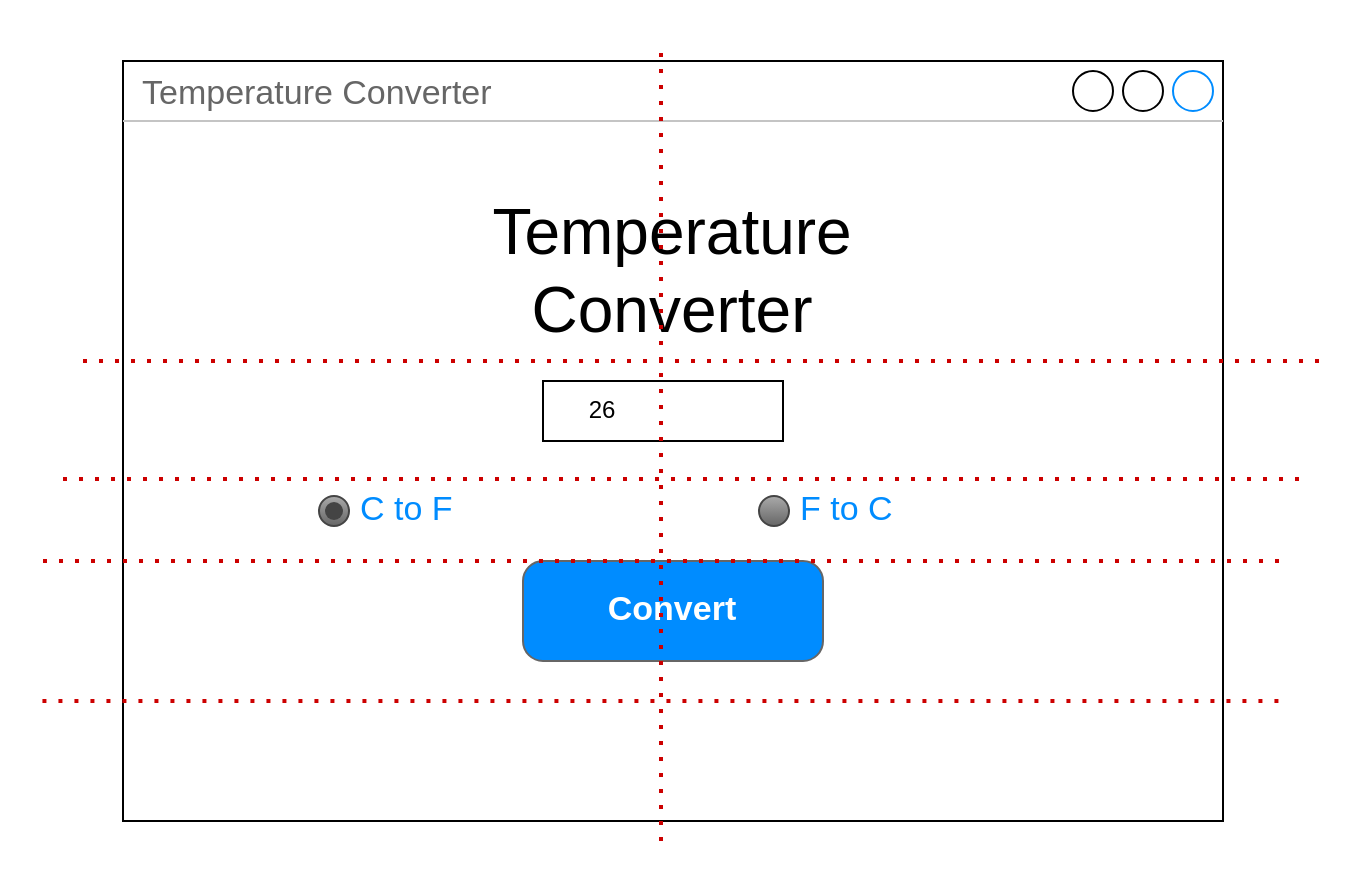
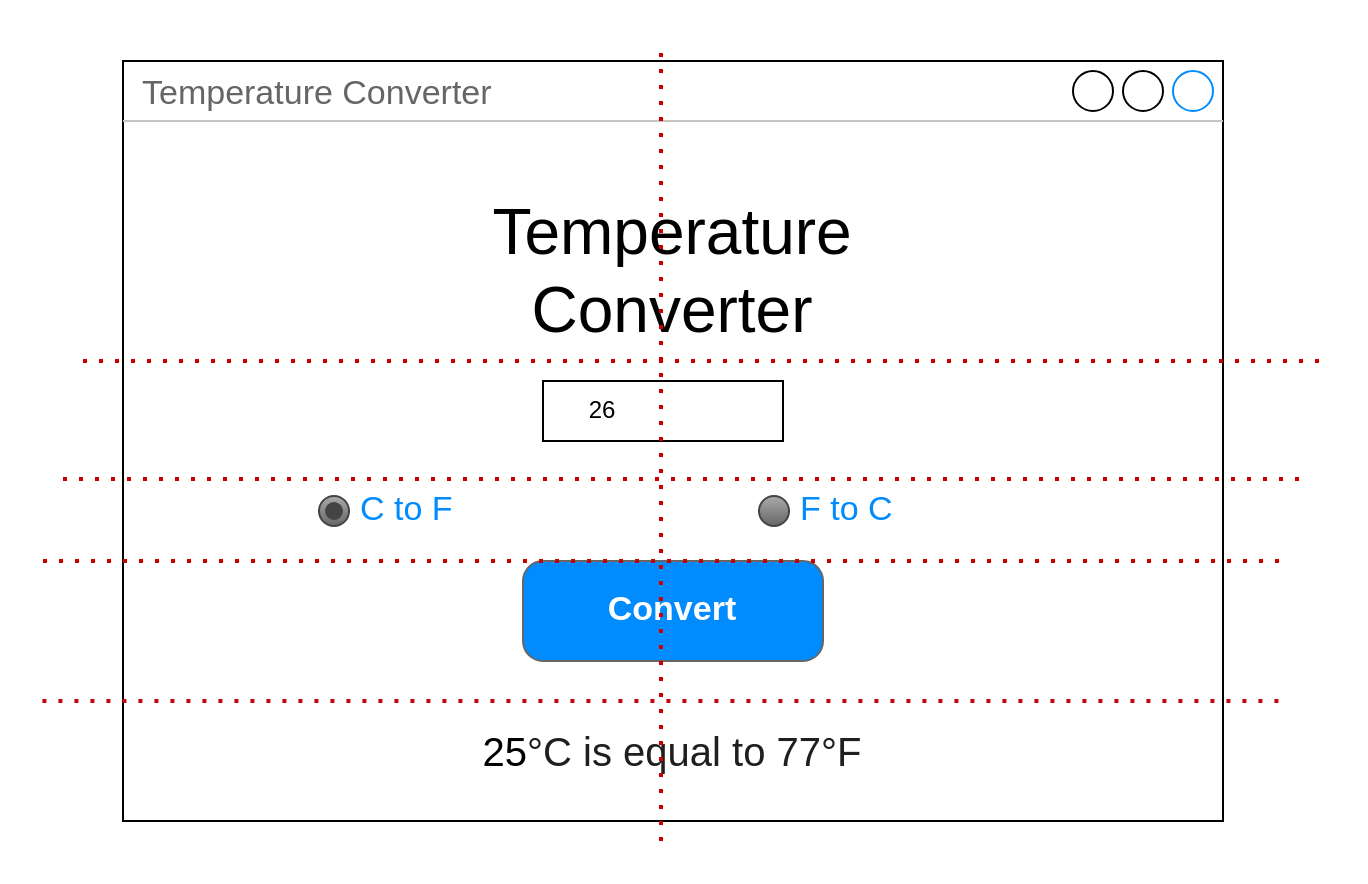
node "25°C is equal to 77°F": added
